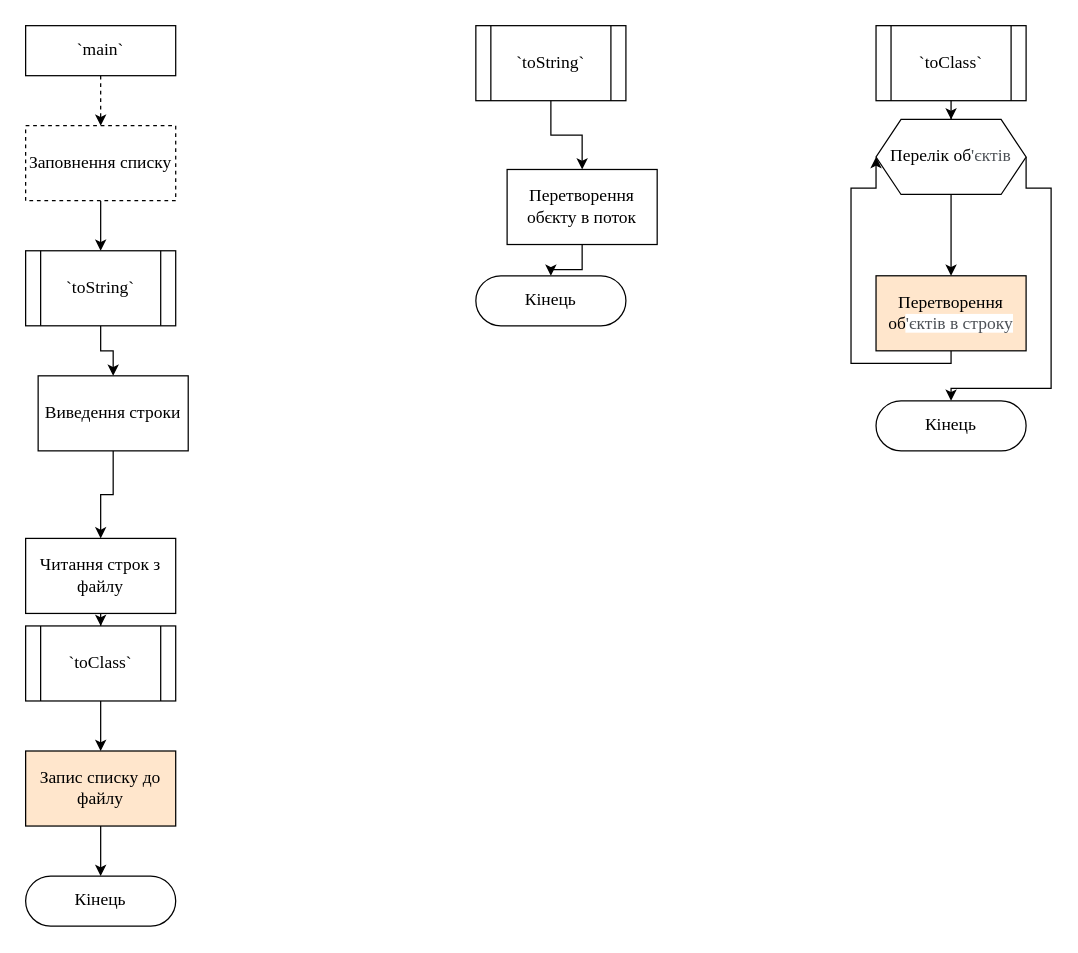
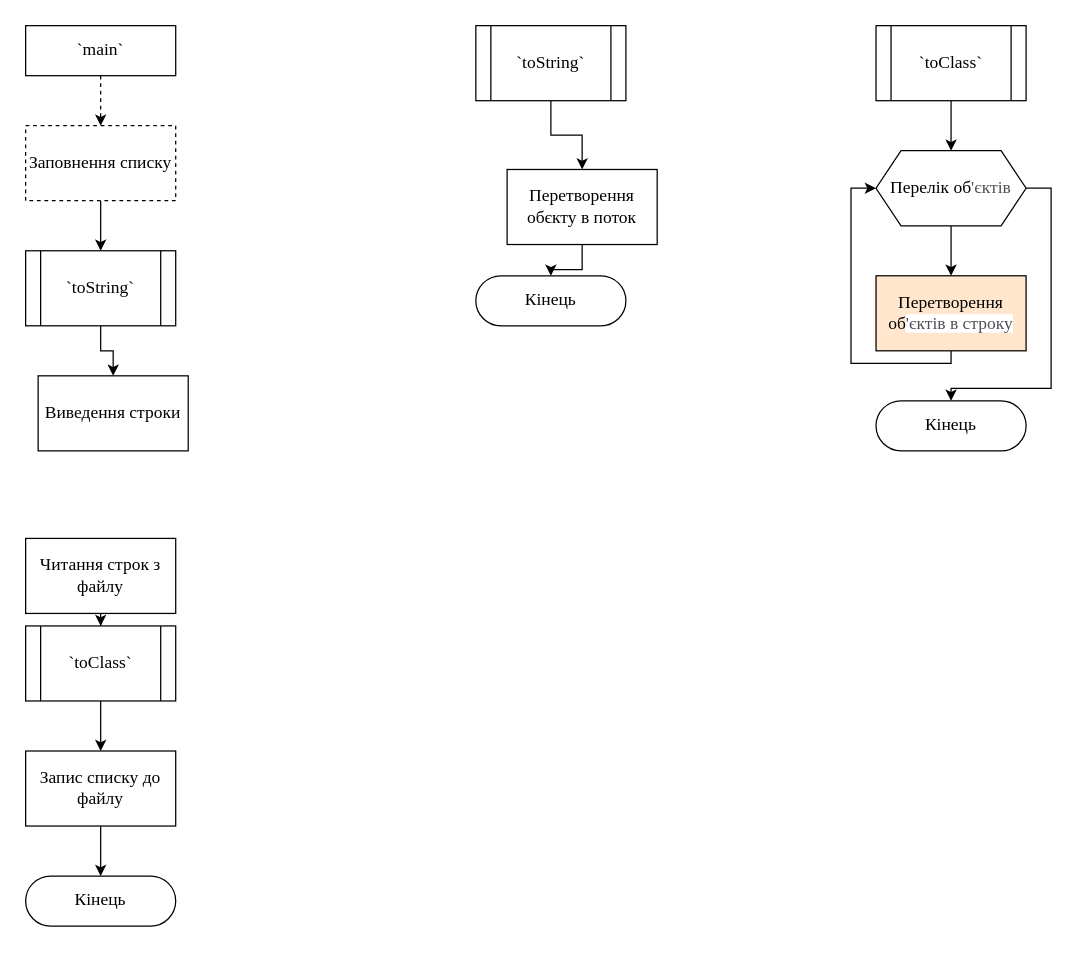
node "Перелік об'єктів": moved (951, 157) -> (951, 188)
edge "Виведення строки" -> "Читання строк з файлу": removed
node "Запис списку до файлу": fillcolor #ffe6cc -> #ffffff
